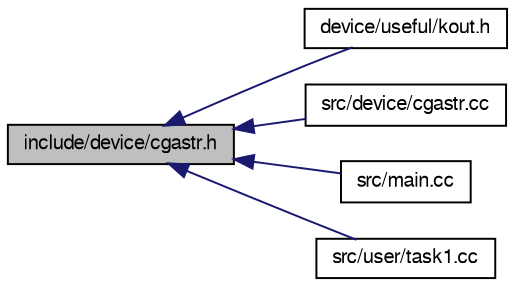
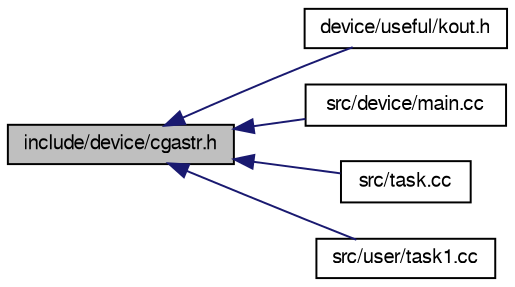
node "src/device/cgastr.cc": label "src/device/cgastr.cc" -> "src/device/main.cc"
node "src/main.cc": label "src/main.cc" -> "src/task.cc"
